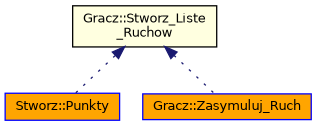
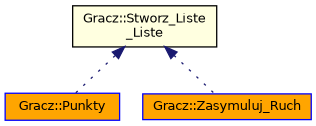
node "Gracz::Stworz_Liste _Ruchow": label "Gracz::Stworz_Liste _Ruchow" -> "Gracz::Stworz_Liste _Liste"
node "Stworz::Punkty": label "Stworz::Punkty" -> "Gracz::Punkty"
